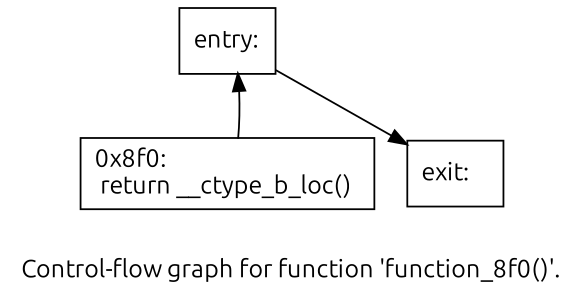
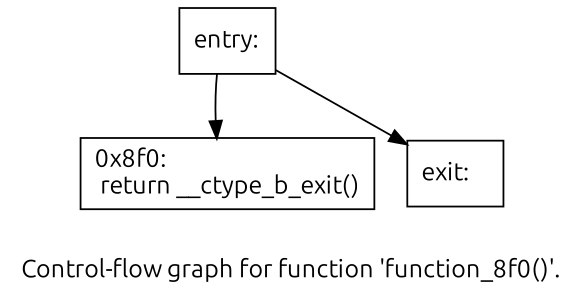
edge "0x8f0:" -> "entry:": reversed
node "0x8f0:": text "return __ctype_b_loc()" -> "return __ctype_b_exit()"
